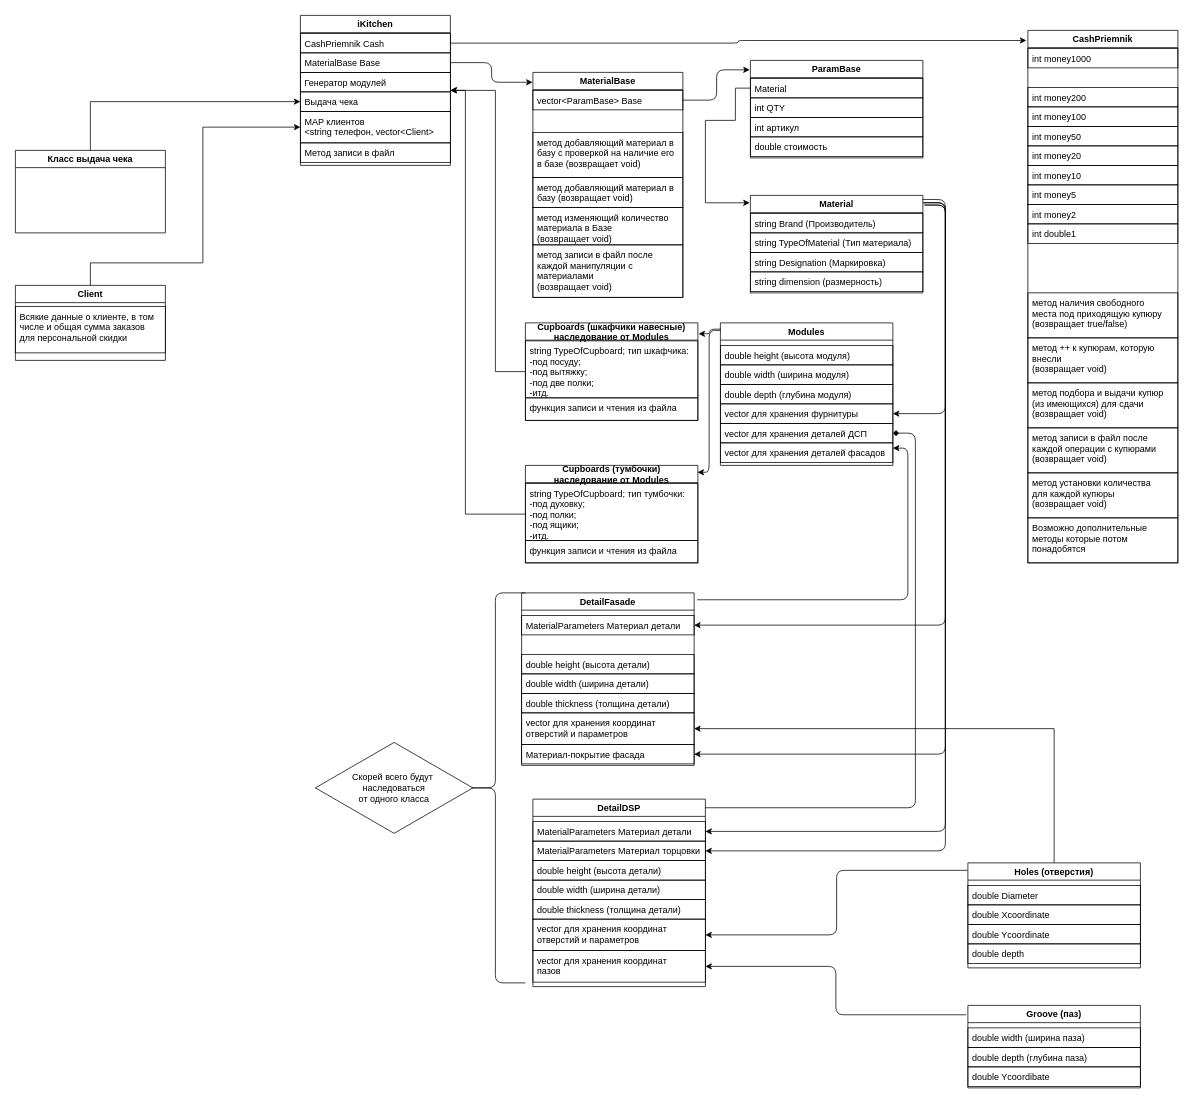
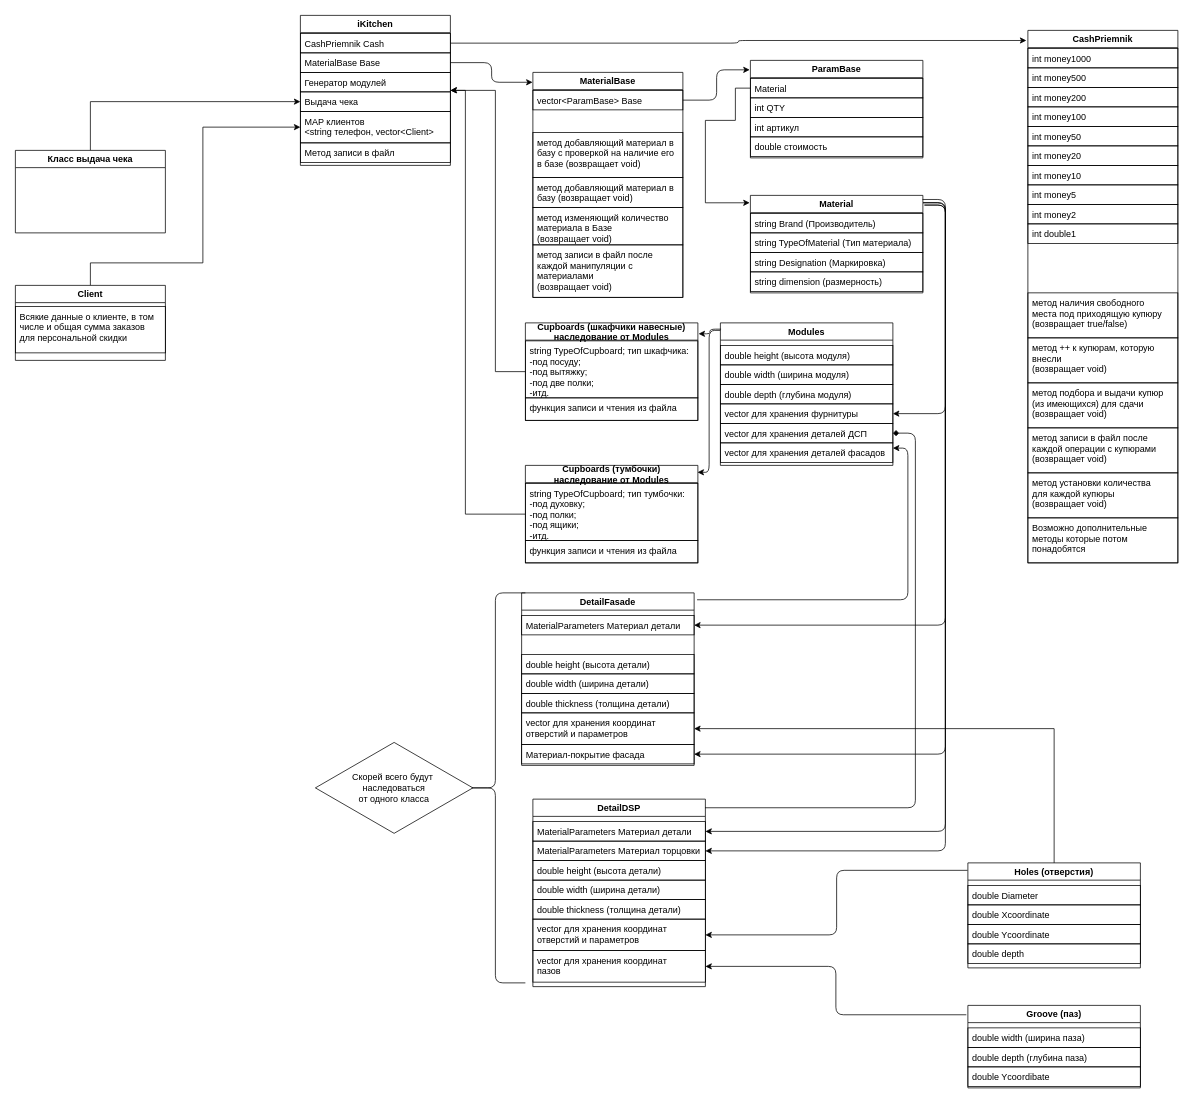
node "int money500": added
